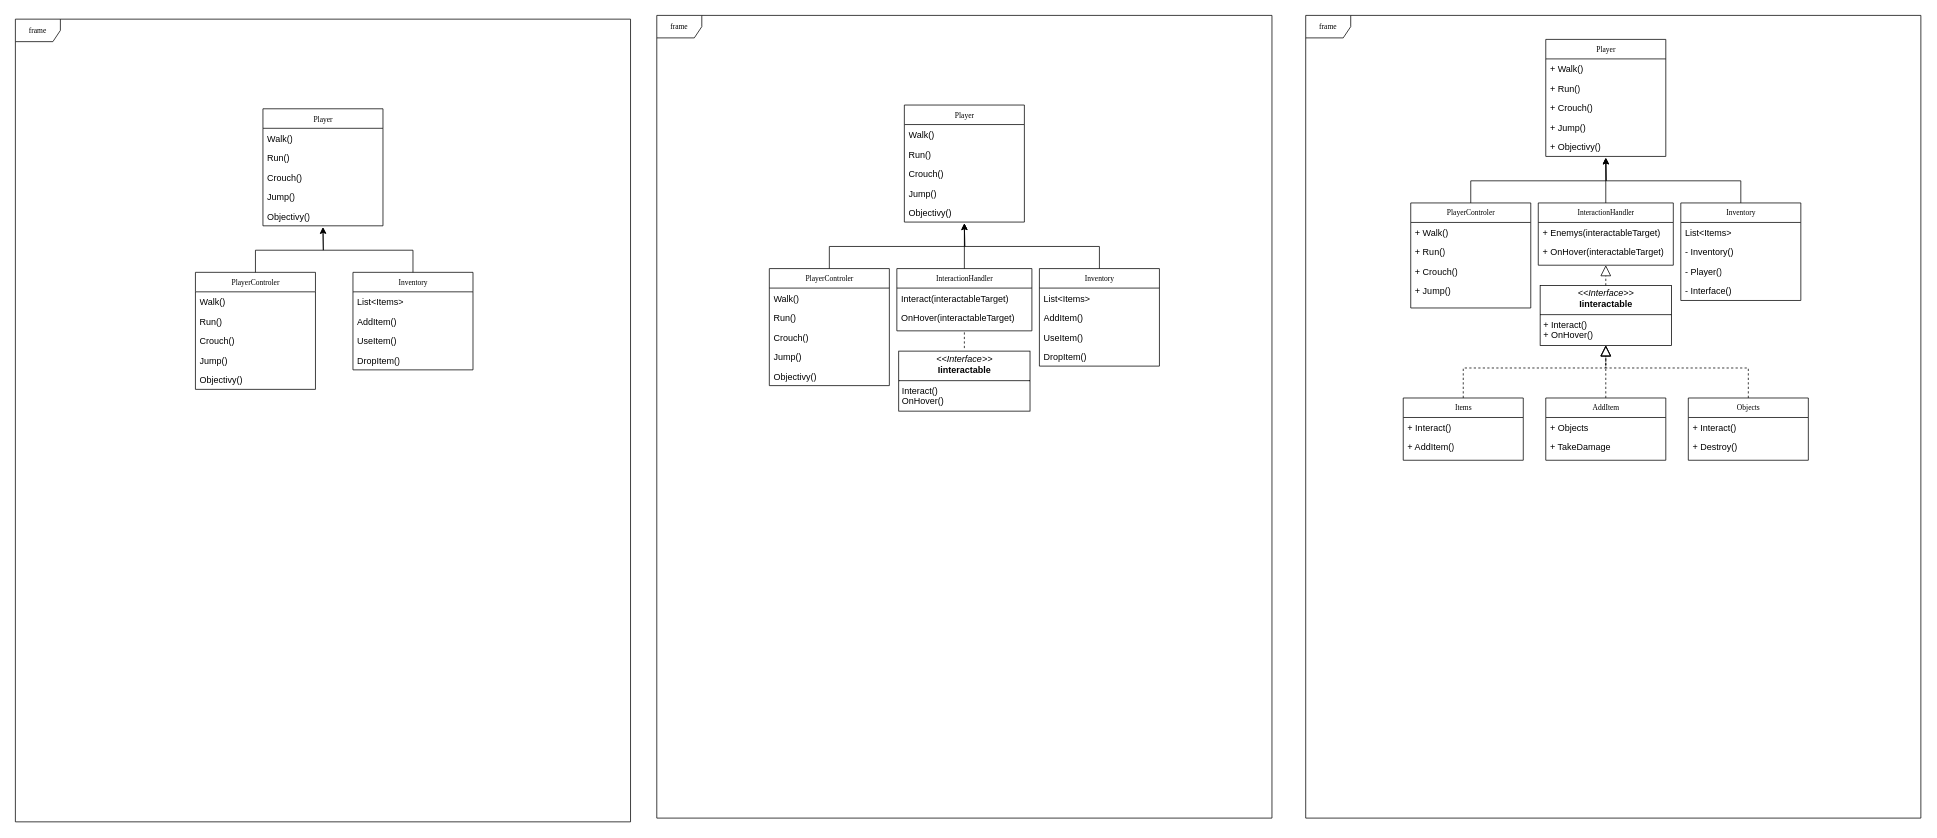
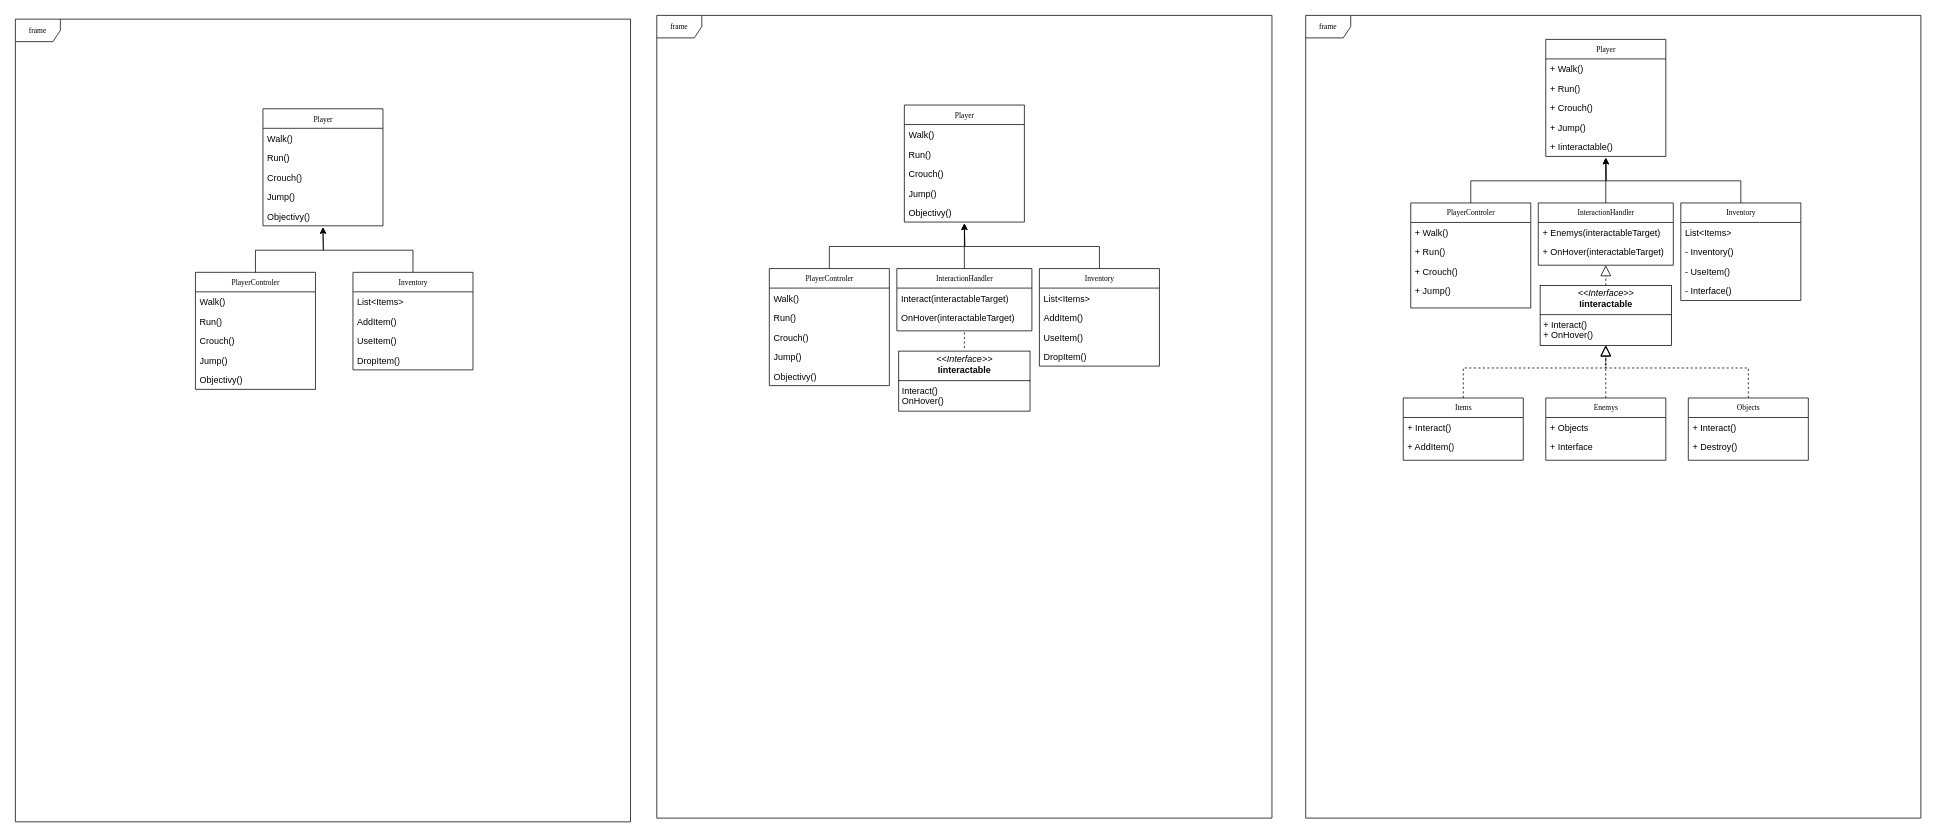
node "+ Objectivy()": label "+ Objectivy()" -> "+ Iinteractable()"
node "- Player()": label "- Player()" -> "- UseItem()"
node "AddItem": label "AddItem" -> "Enemys"
node "+ TakeDamage": label "+ TakeDamage" -> "+ Interface"
